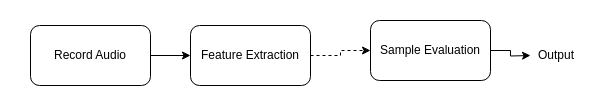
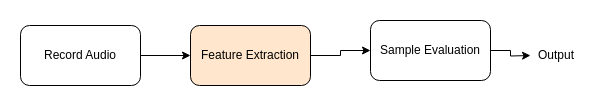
node "Record Audio": moved (91, 56) -> (81, 56)
node "Feature Extraction": fillcolor #ffffff -> #ffe6cc
edge "Feature Extraction" -> "Sample Evaluation": style dashed -> solid
